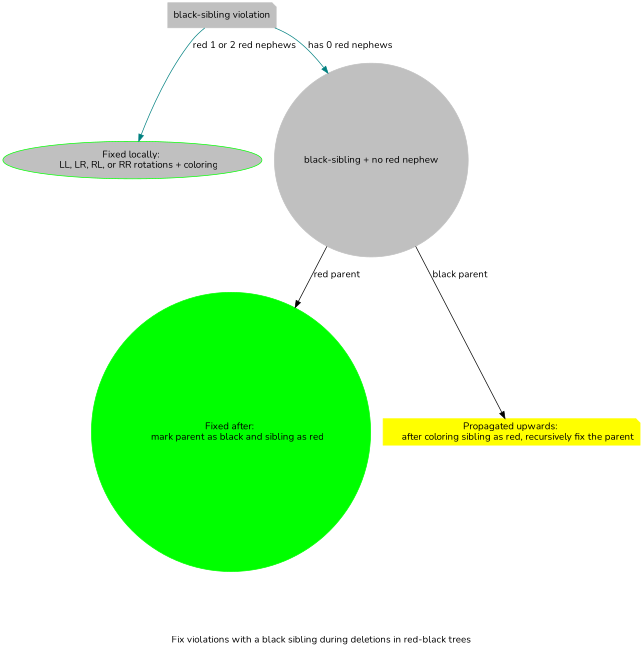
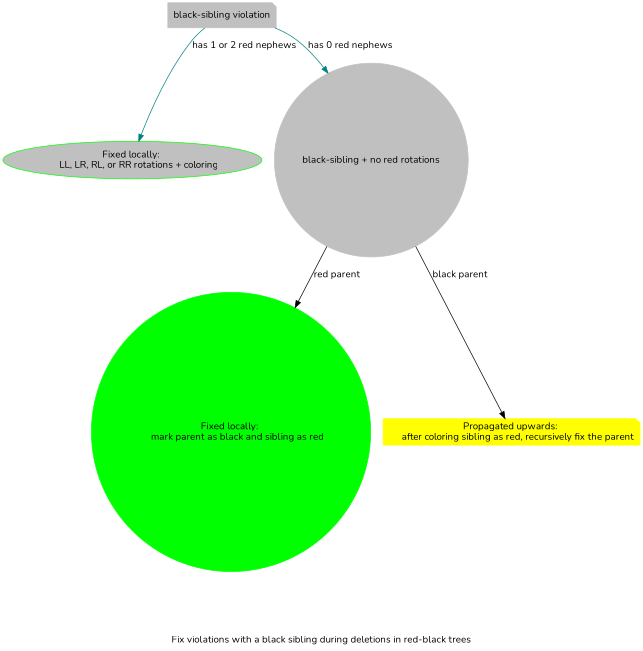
edge "black-sibling violation" -> "Fixed locally: LL, LR, RL, or RR rotations + coloring": label "red 1 or 2 red nephews" -> "has 1 or 2 red nephews"
node "black-sibling + no red nephew": label "black-sibling + no red nephew" -> "black-sibling + no red rotations"
node "Fixed after: mark parent as black and sibling as red": label "Fixed after: mark parent as black and sibling as red" -> "Fixed locally: mark parent as black and sibling as red"
